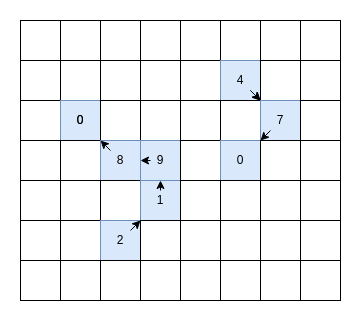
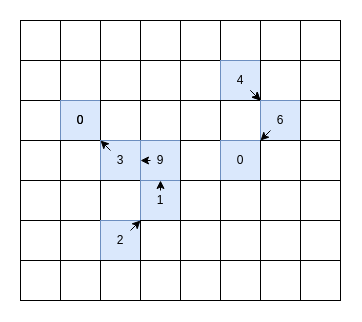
node "7": label "7" -> "6"
node "8": label "8" -> "3"
